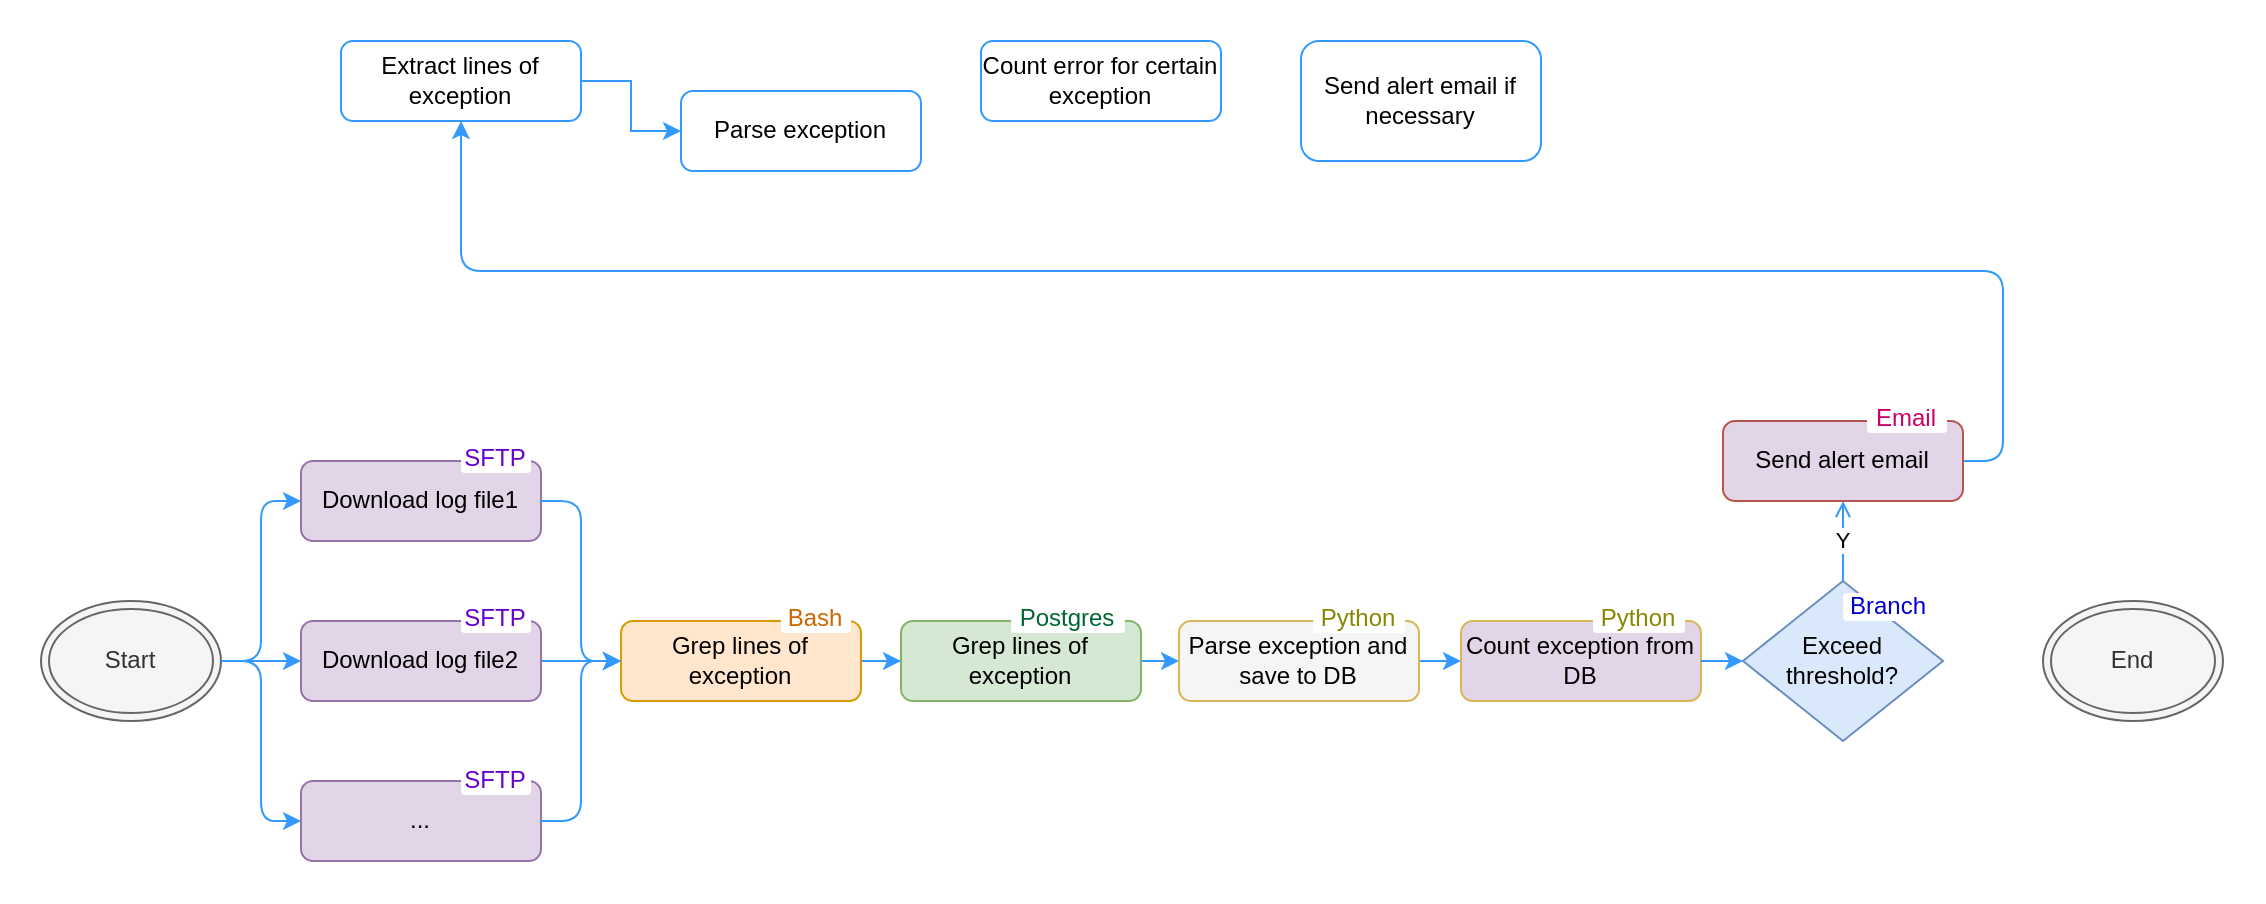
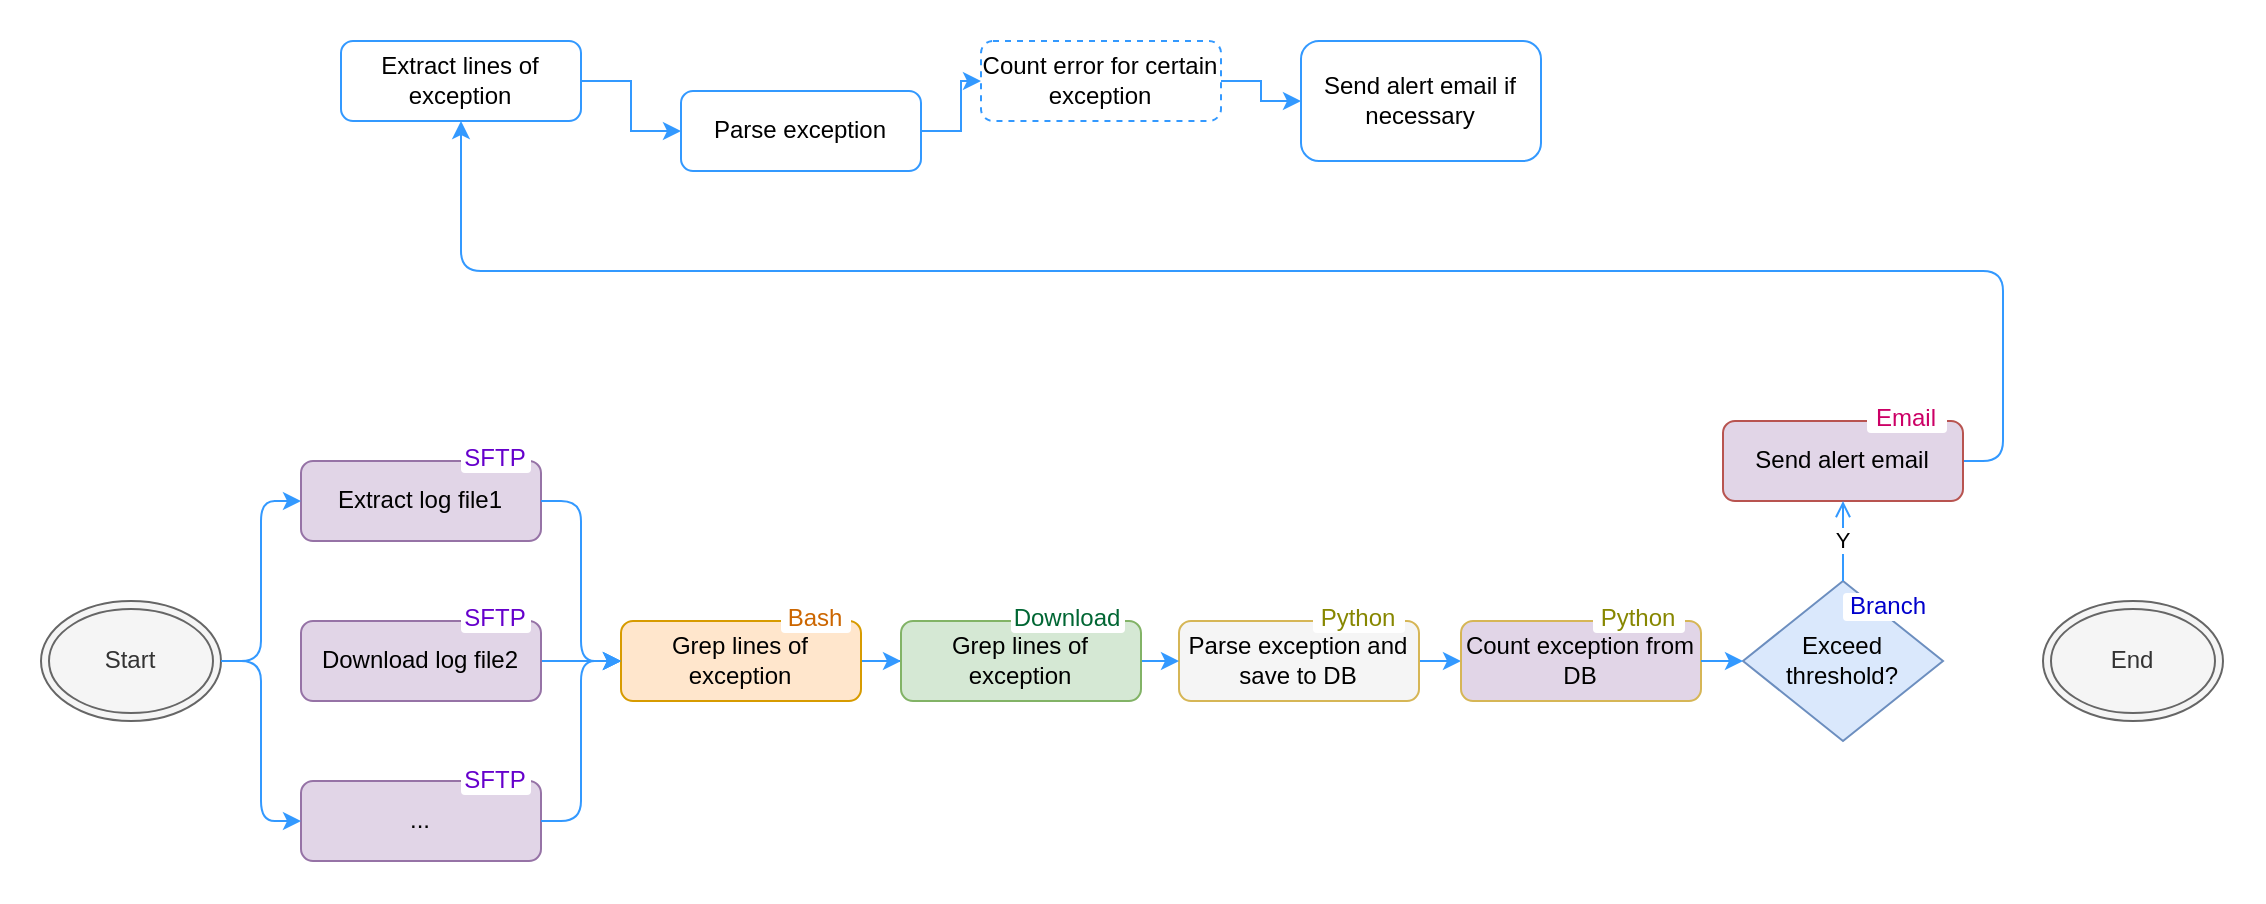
node "Count error for certain exception": style solid -> dashed
edge "Count error for certain exception" -> "Send alert email if necessary": added
edge "Parse exception" -> "Count error for certain exception": added
node "Download log file1": label "Download log file1" -> "Extract log file1"
node "Postgres": label "Postgres" -> "Download"
edge "Start" -> "Download log file2": removed
